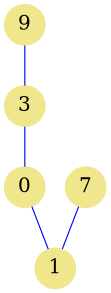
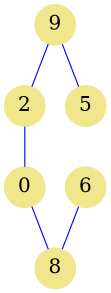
node "3": label "3" -> "2"
node "5": added
node "7": label "7" -> "6"
node "1": label "1" -> "8"
